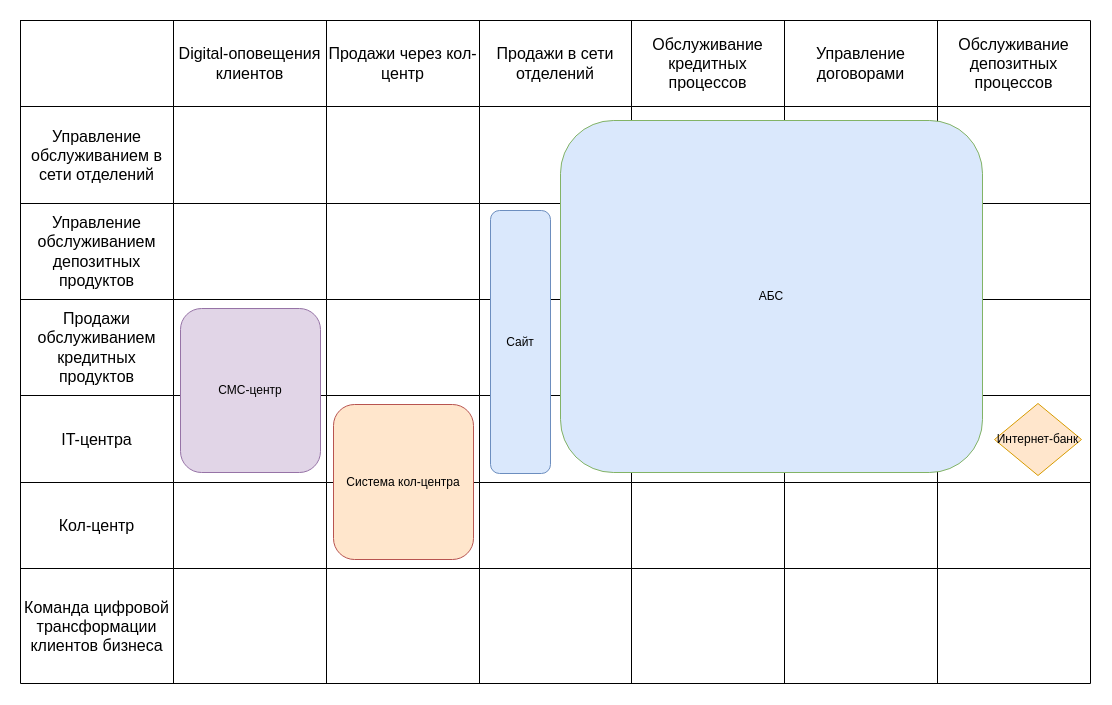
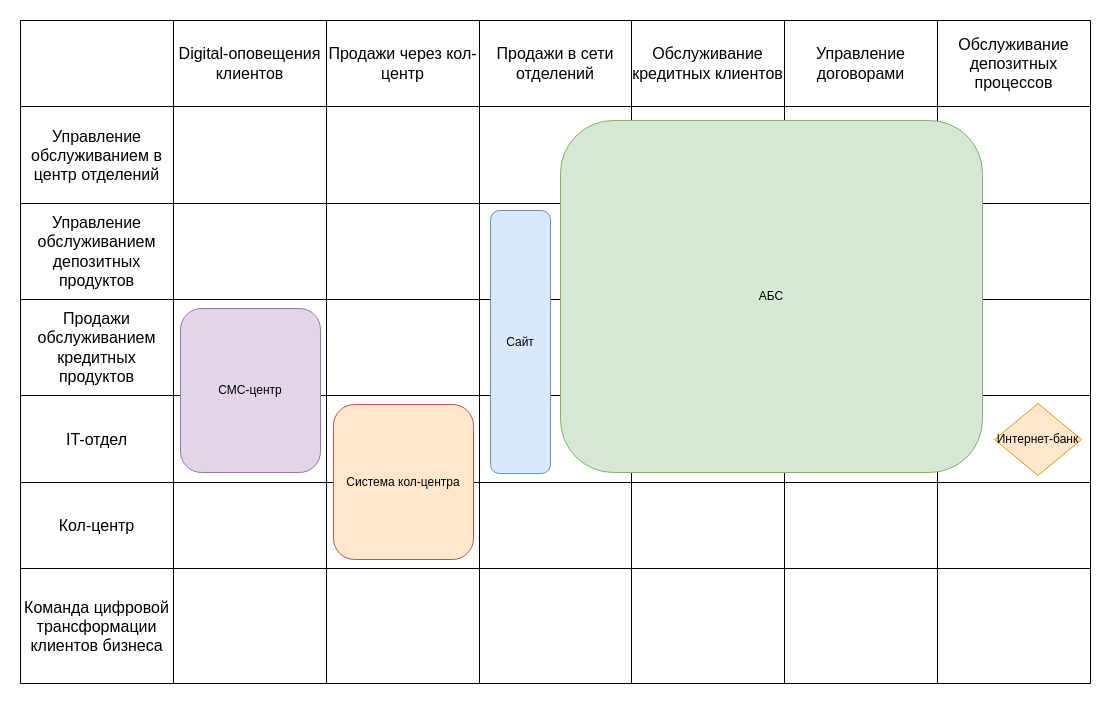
node "Обслуживание кредитных процессов": label "Обслуживание кредитных процессов" -> "Обслуживание кредитных клиентов"
node "Управление обслуживанием в сети отделений": label "Управление обслуживанием в сети отделений" -> "Управление обслуживанием в центр отделений"
node "АБС": fillcolor #dae8fc -> #d5e8d4
node "IT-центра": label "IT-центра" -> "IT-отдел"
